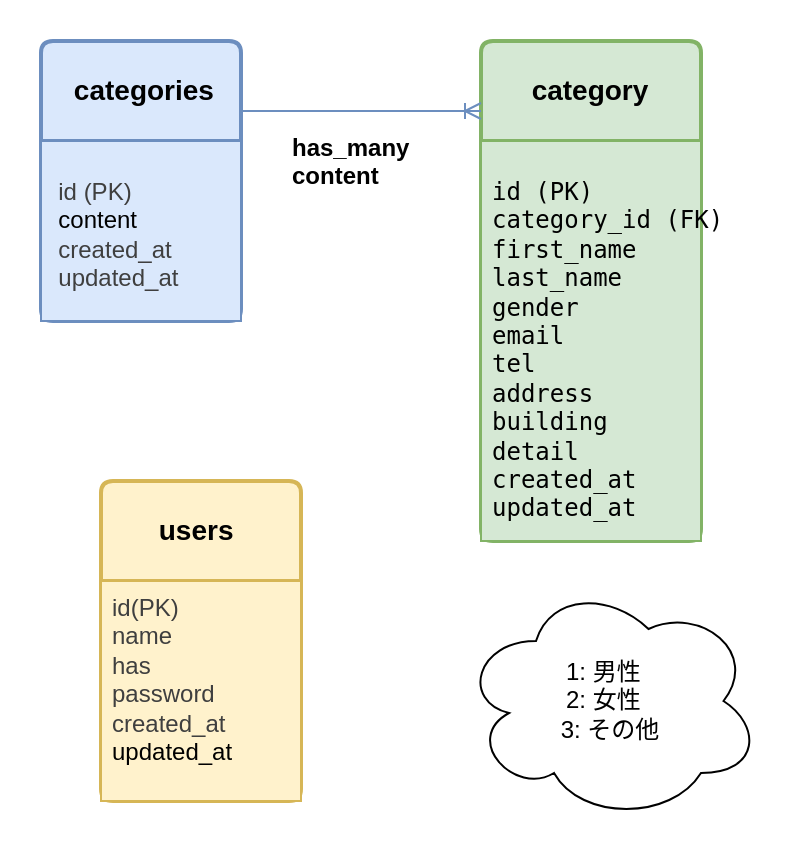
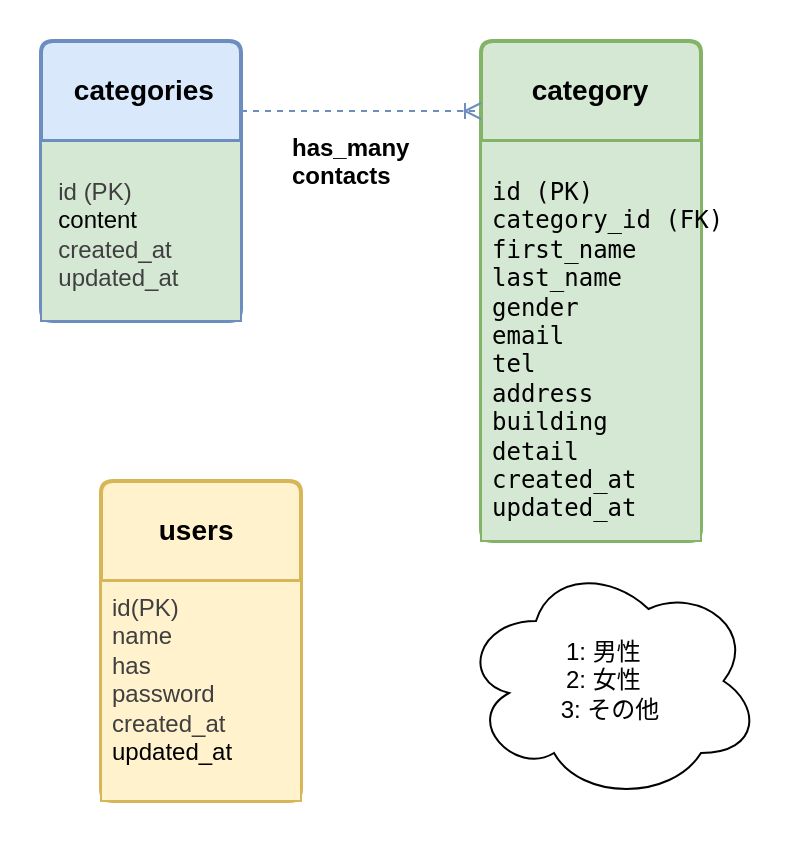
edge "categories" -> "category": style solid -> dashed
node "has_many content": label "has_many content" -> "has_many contacts"
node "id (PK) content created_at updated_at": fillcolor #dae8fc -> #d5e8d4
node "1: 男性 2: 女性 3: その他": moved (611, 701) -> (611, 681)
